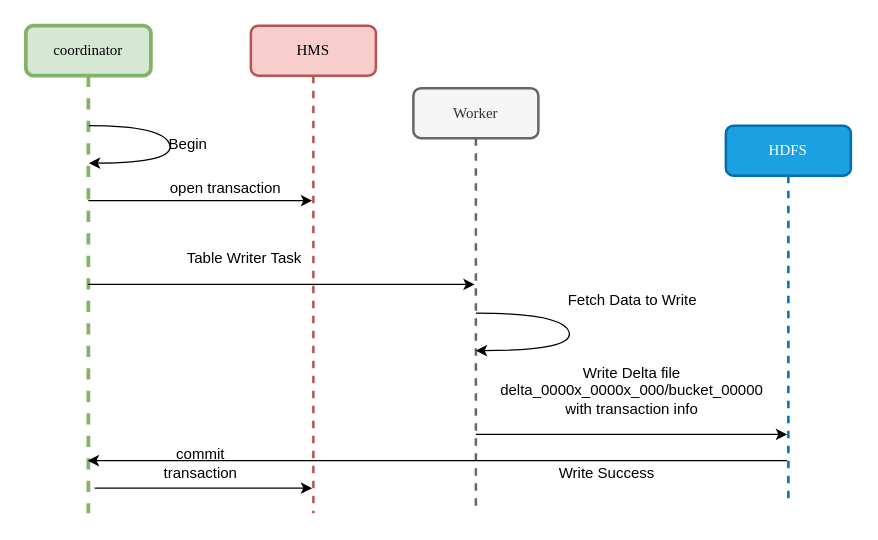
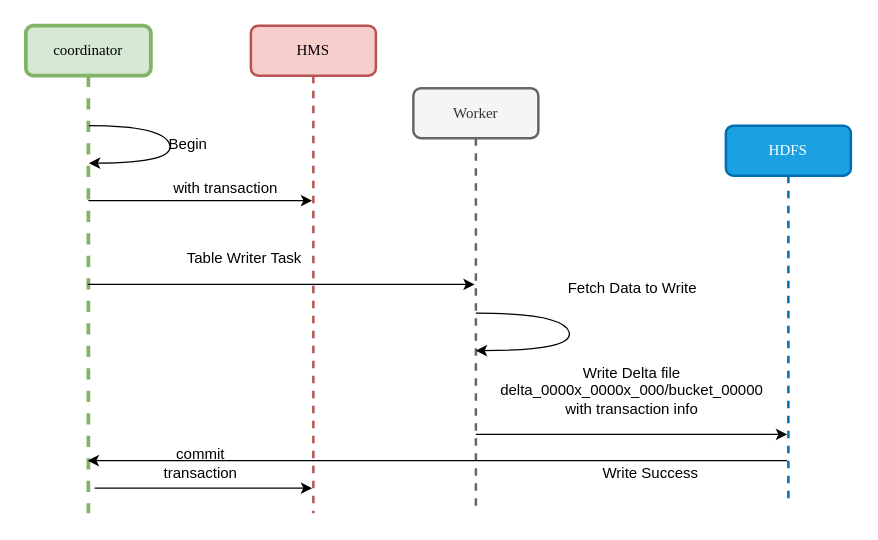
node "open transaction": label "open transaction" -> "with transaction"
node "Fetch Data to Write": moved (632, 301) -> (632, 288)
node "Write Success": moved (607, 473) -> (651, 473)
